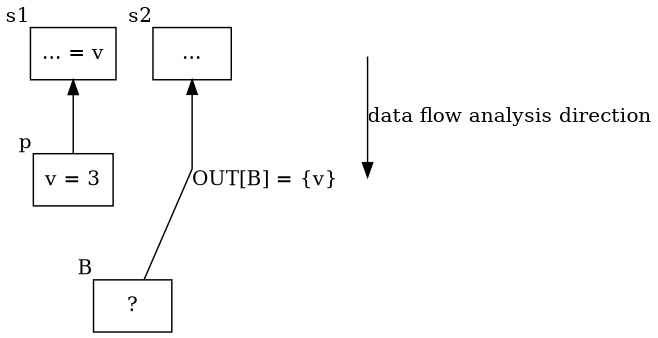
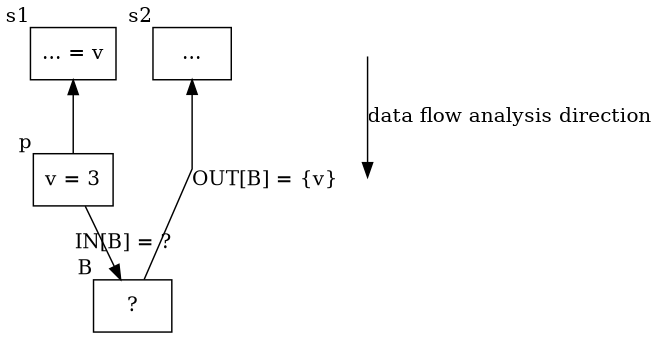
edge "v = 3 p" -> "? B": added, label "IN[B] = ?"
